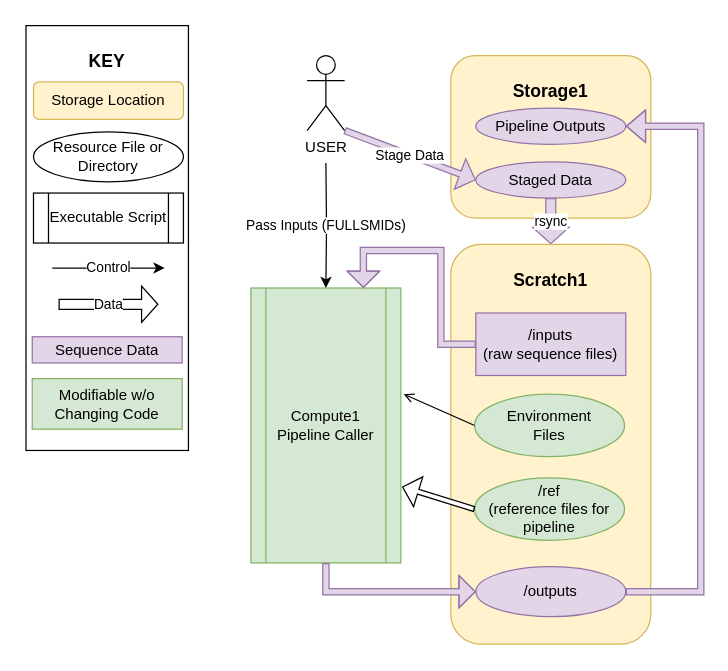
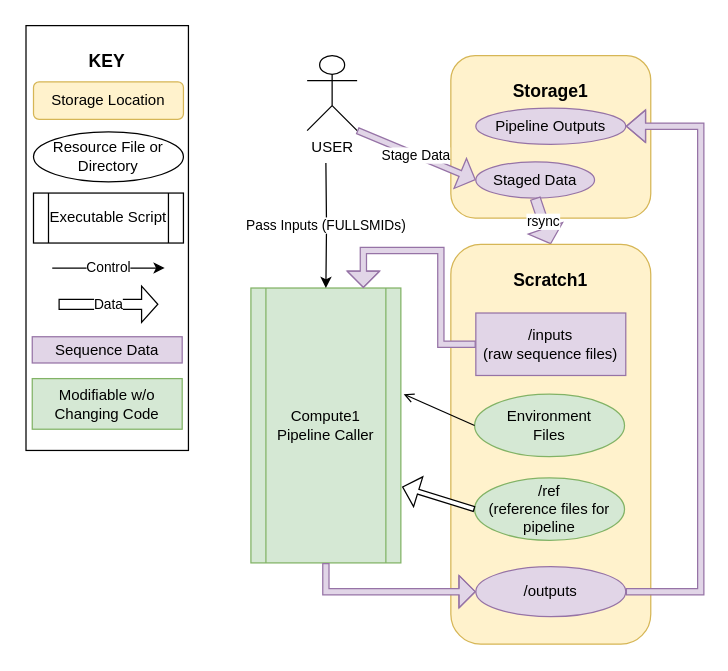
node "USER": size 38x75 -> 50x75
node "Staged Data": size 150x36 -> 119x36
